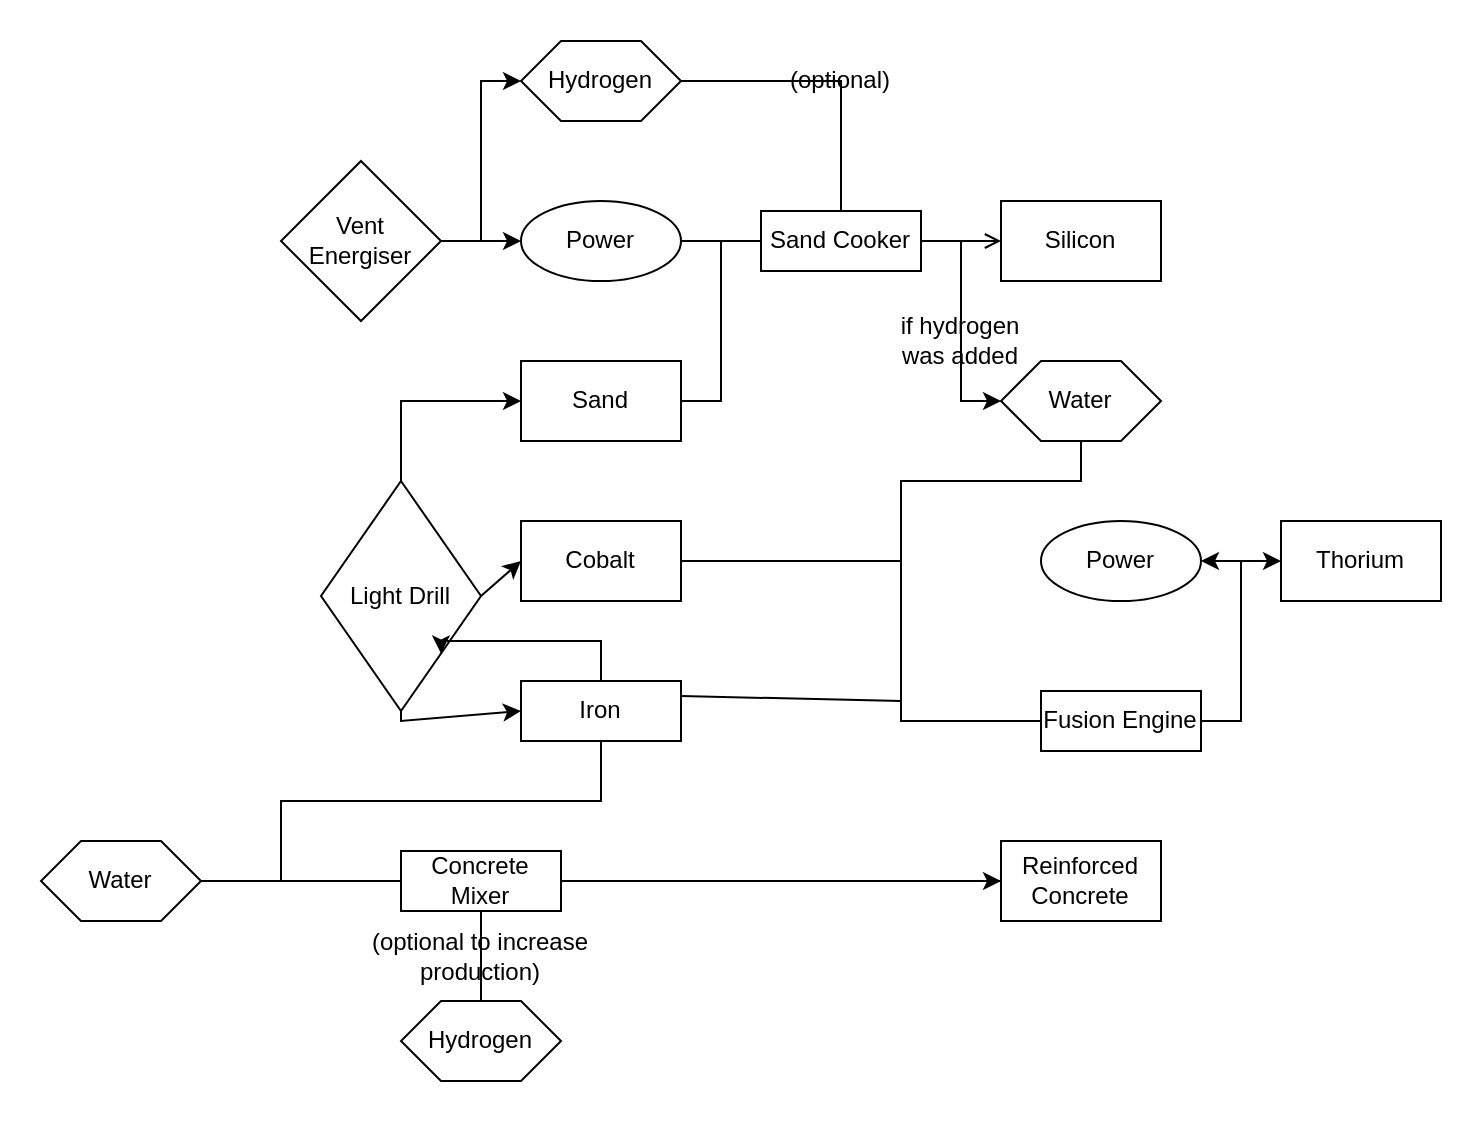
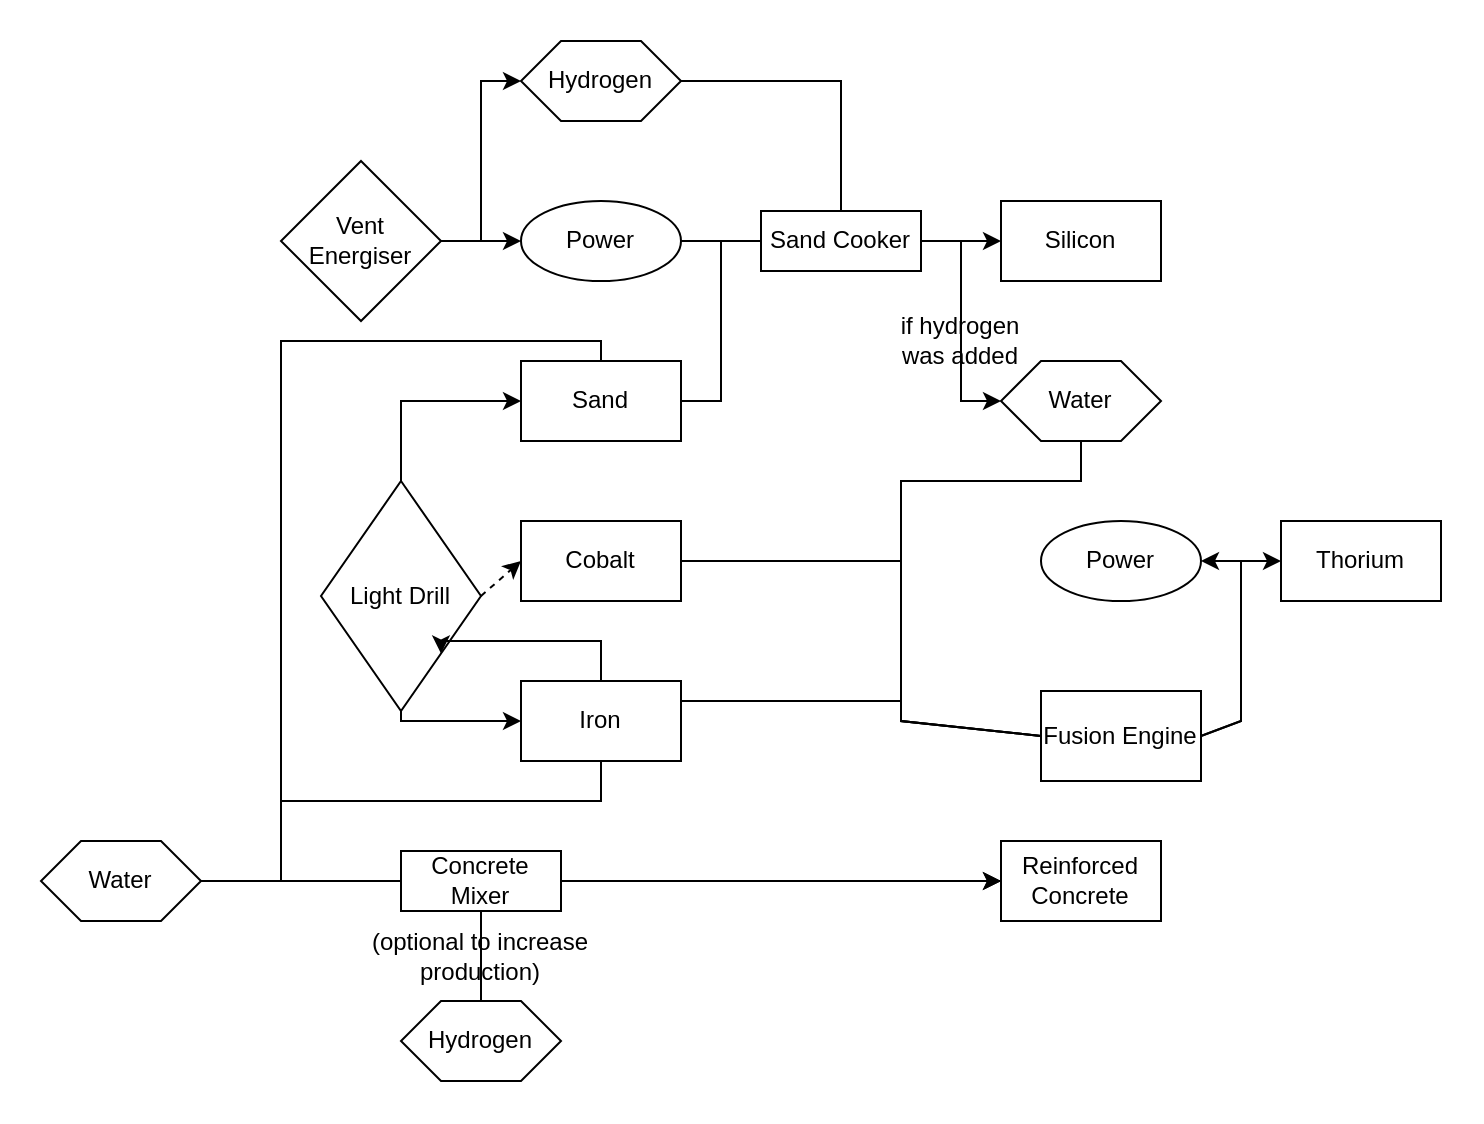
node "(optional)": removed
edge "Sand Cooker" -> "Silicon": arrowhead open -> classic
edge "Sand" -> "Reinforced Concrete": added
edge "Light Drill" -> "Cobalt": style solid -> dashed
node "Iron": size 160x60 -> 160x80
node "Fusion Engine": size 160x60 -> 160x90
